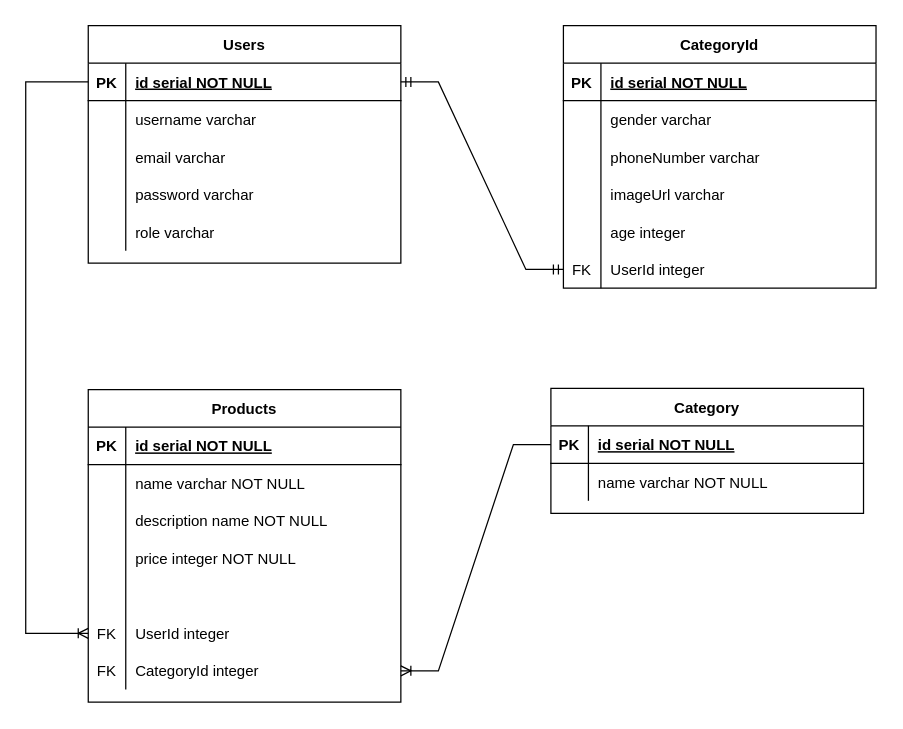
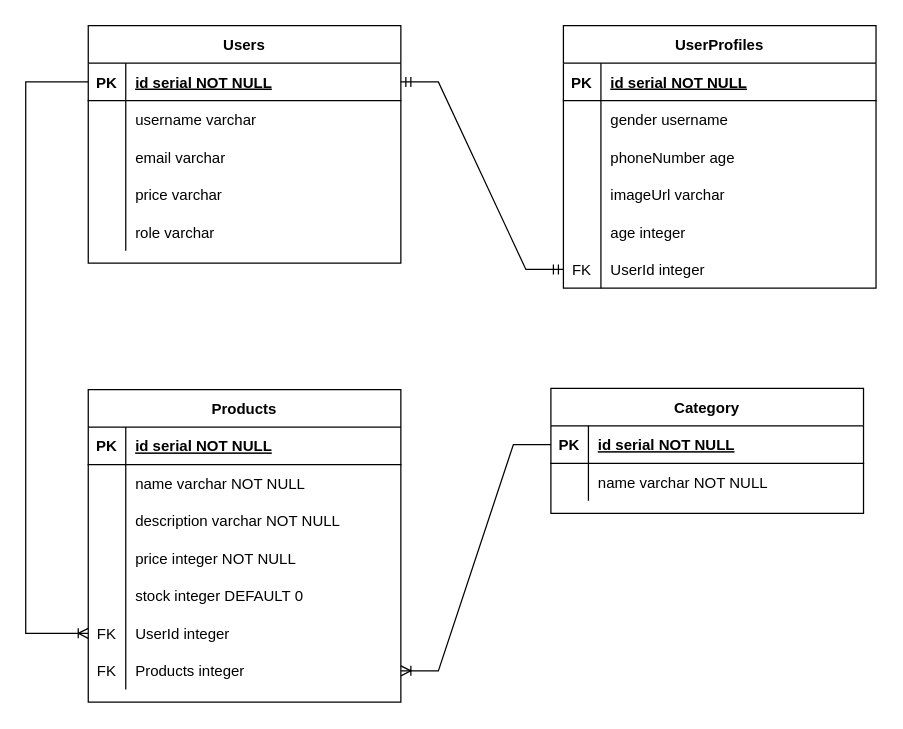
node "CategoryId": label "CategoryId" -> "UserProfiles"
node "gender varchar": label "gender varchar" -> "gender username"
node "phoneNumber varchar": label "phoneNumber varchar" -> "phoneNumber age"
node "password varchar": label "password varchar" -> "price varchar"
node "description name NOT NULL": label "description name NOT NULL" -> "description varchar NOT NULL"
node "stock integer DEFAULT 0": added
node "CategoryId integer": label "CategoryId integer" -> "Products integer"
